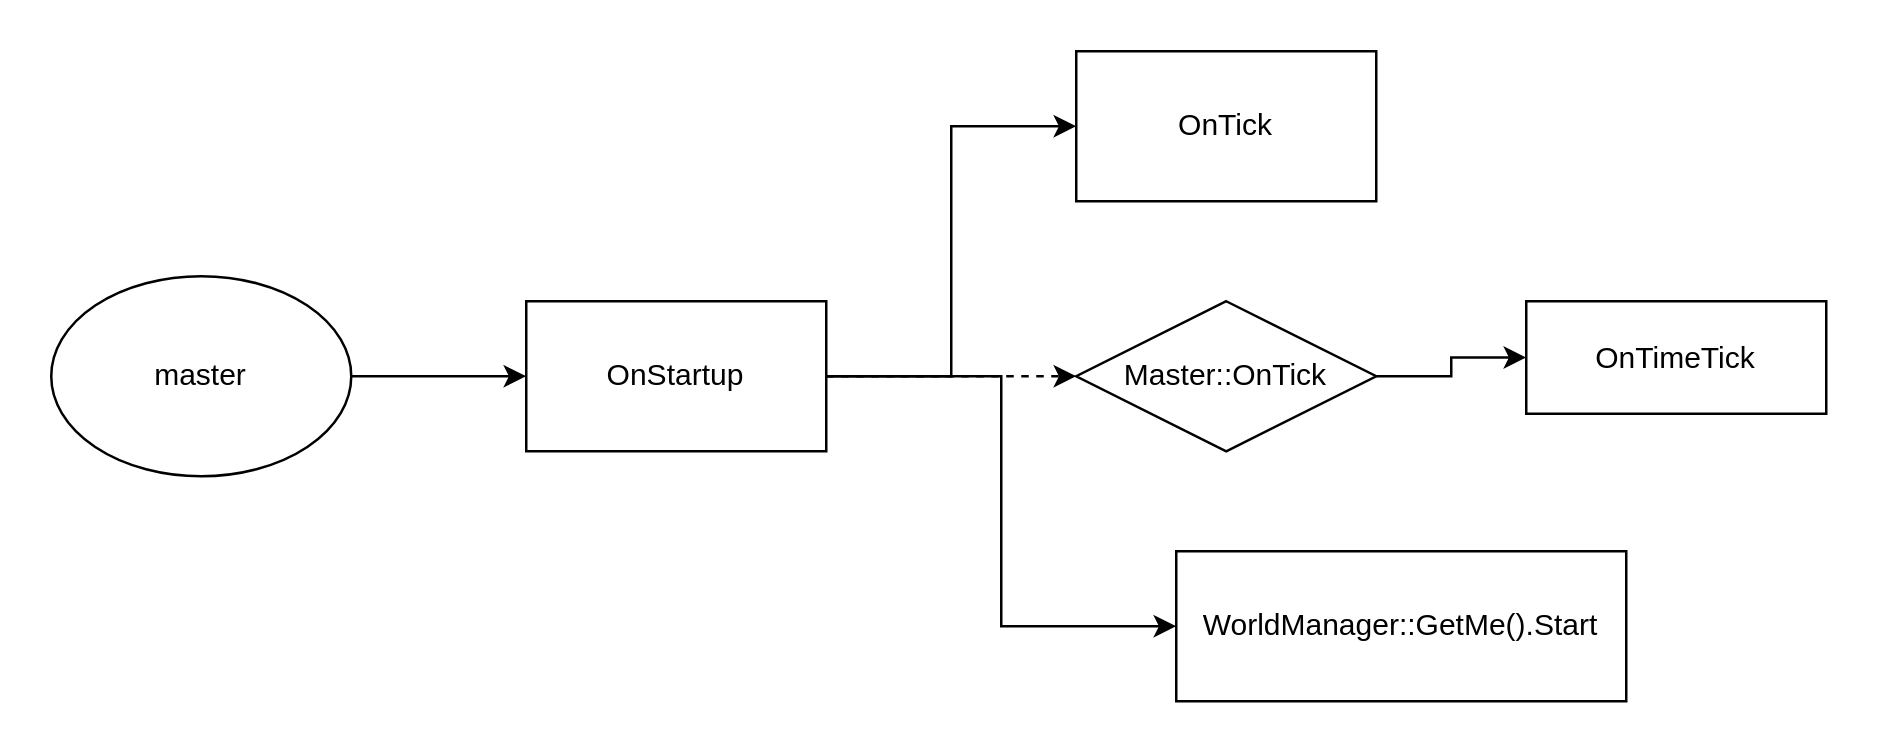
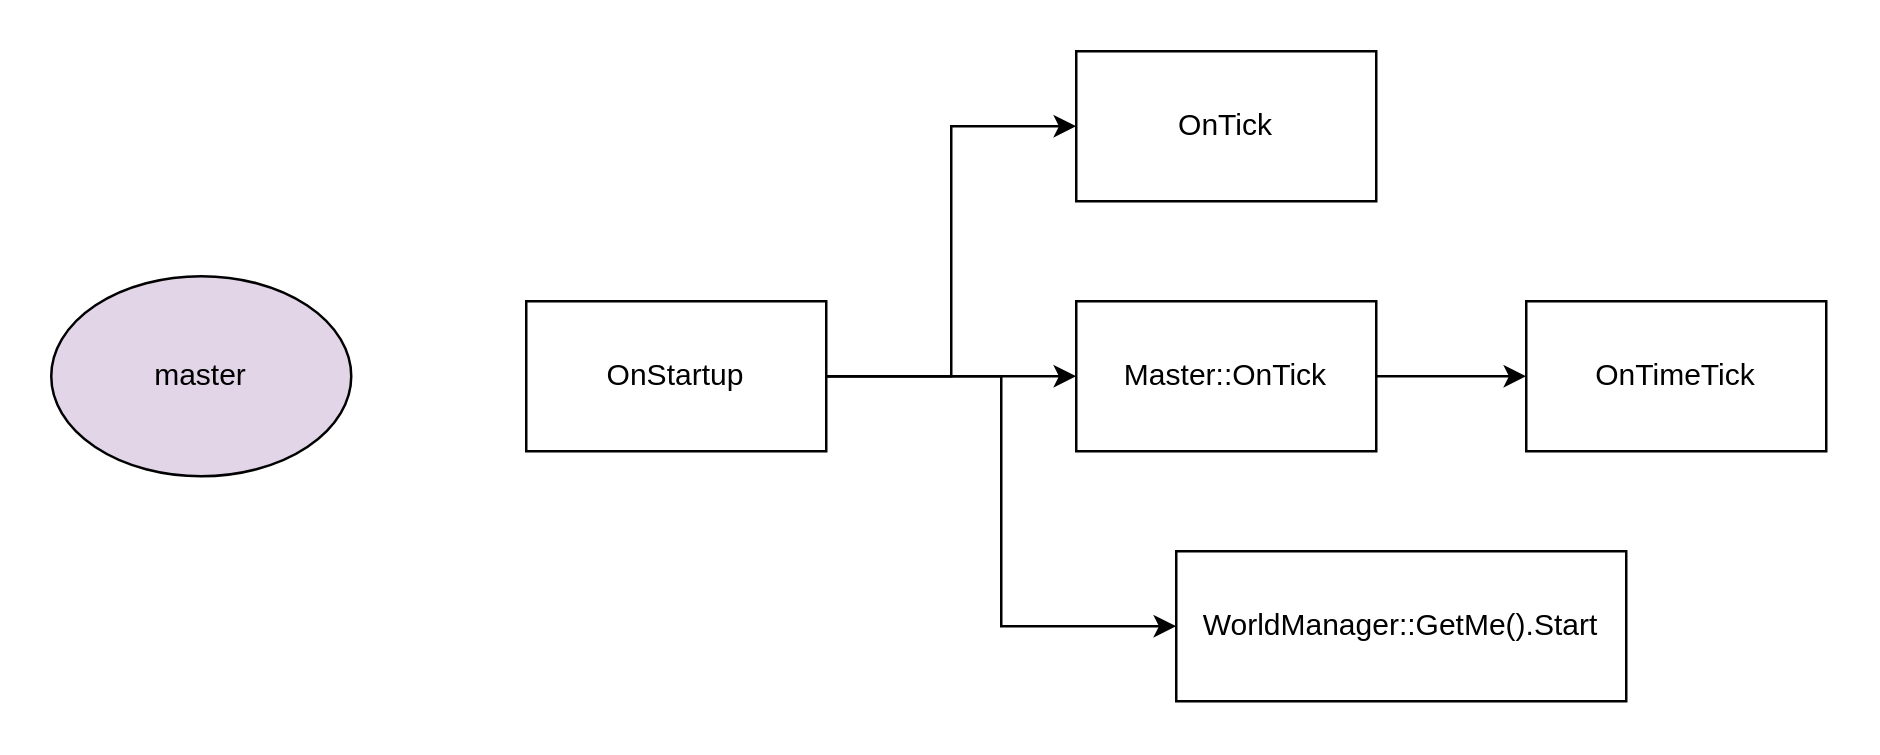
node "OnTimeTick": size 300x113 -> 300x150
node "master": fillcolor #ffffff -> #e1d5e7
edge "master" -> "OnStartup": removed
edge "OnStartup" -> "Master::OnTick": style dashed -> solid
node "Master::OnTick": shape diamond -> rectangle
